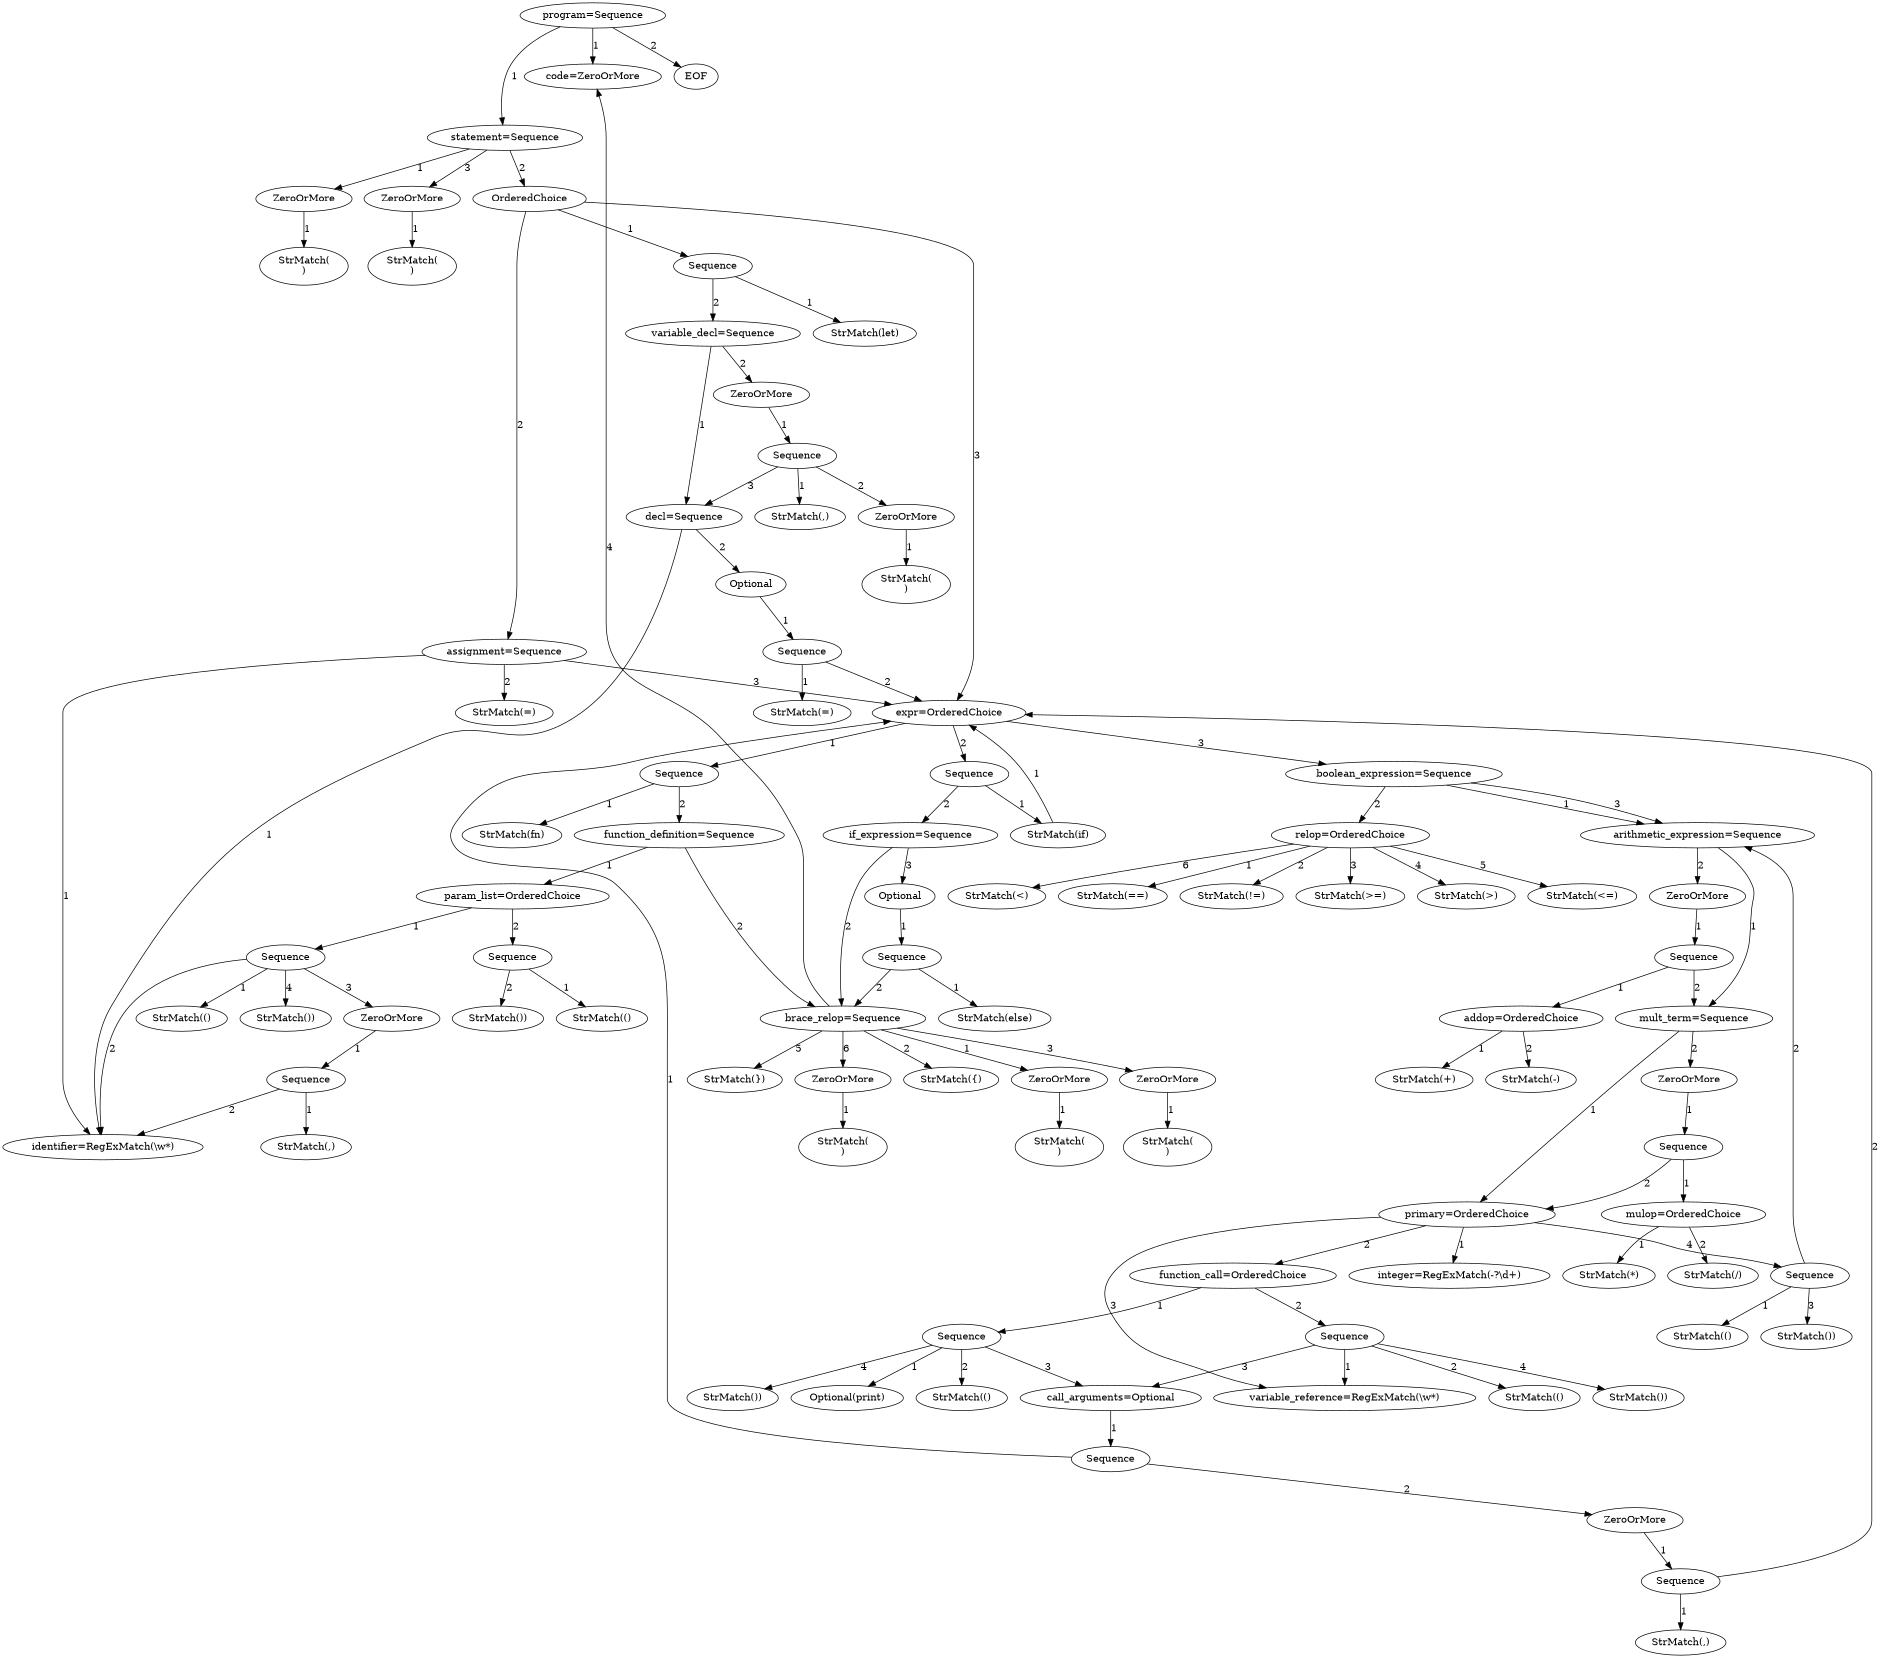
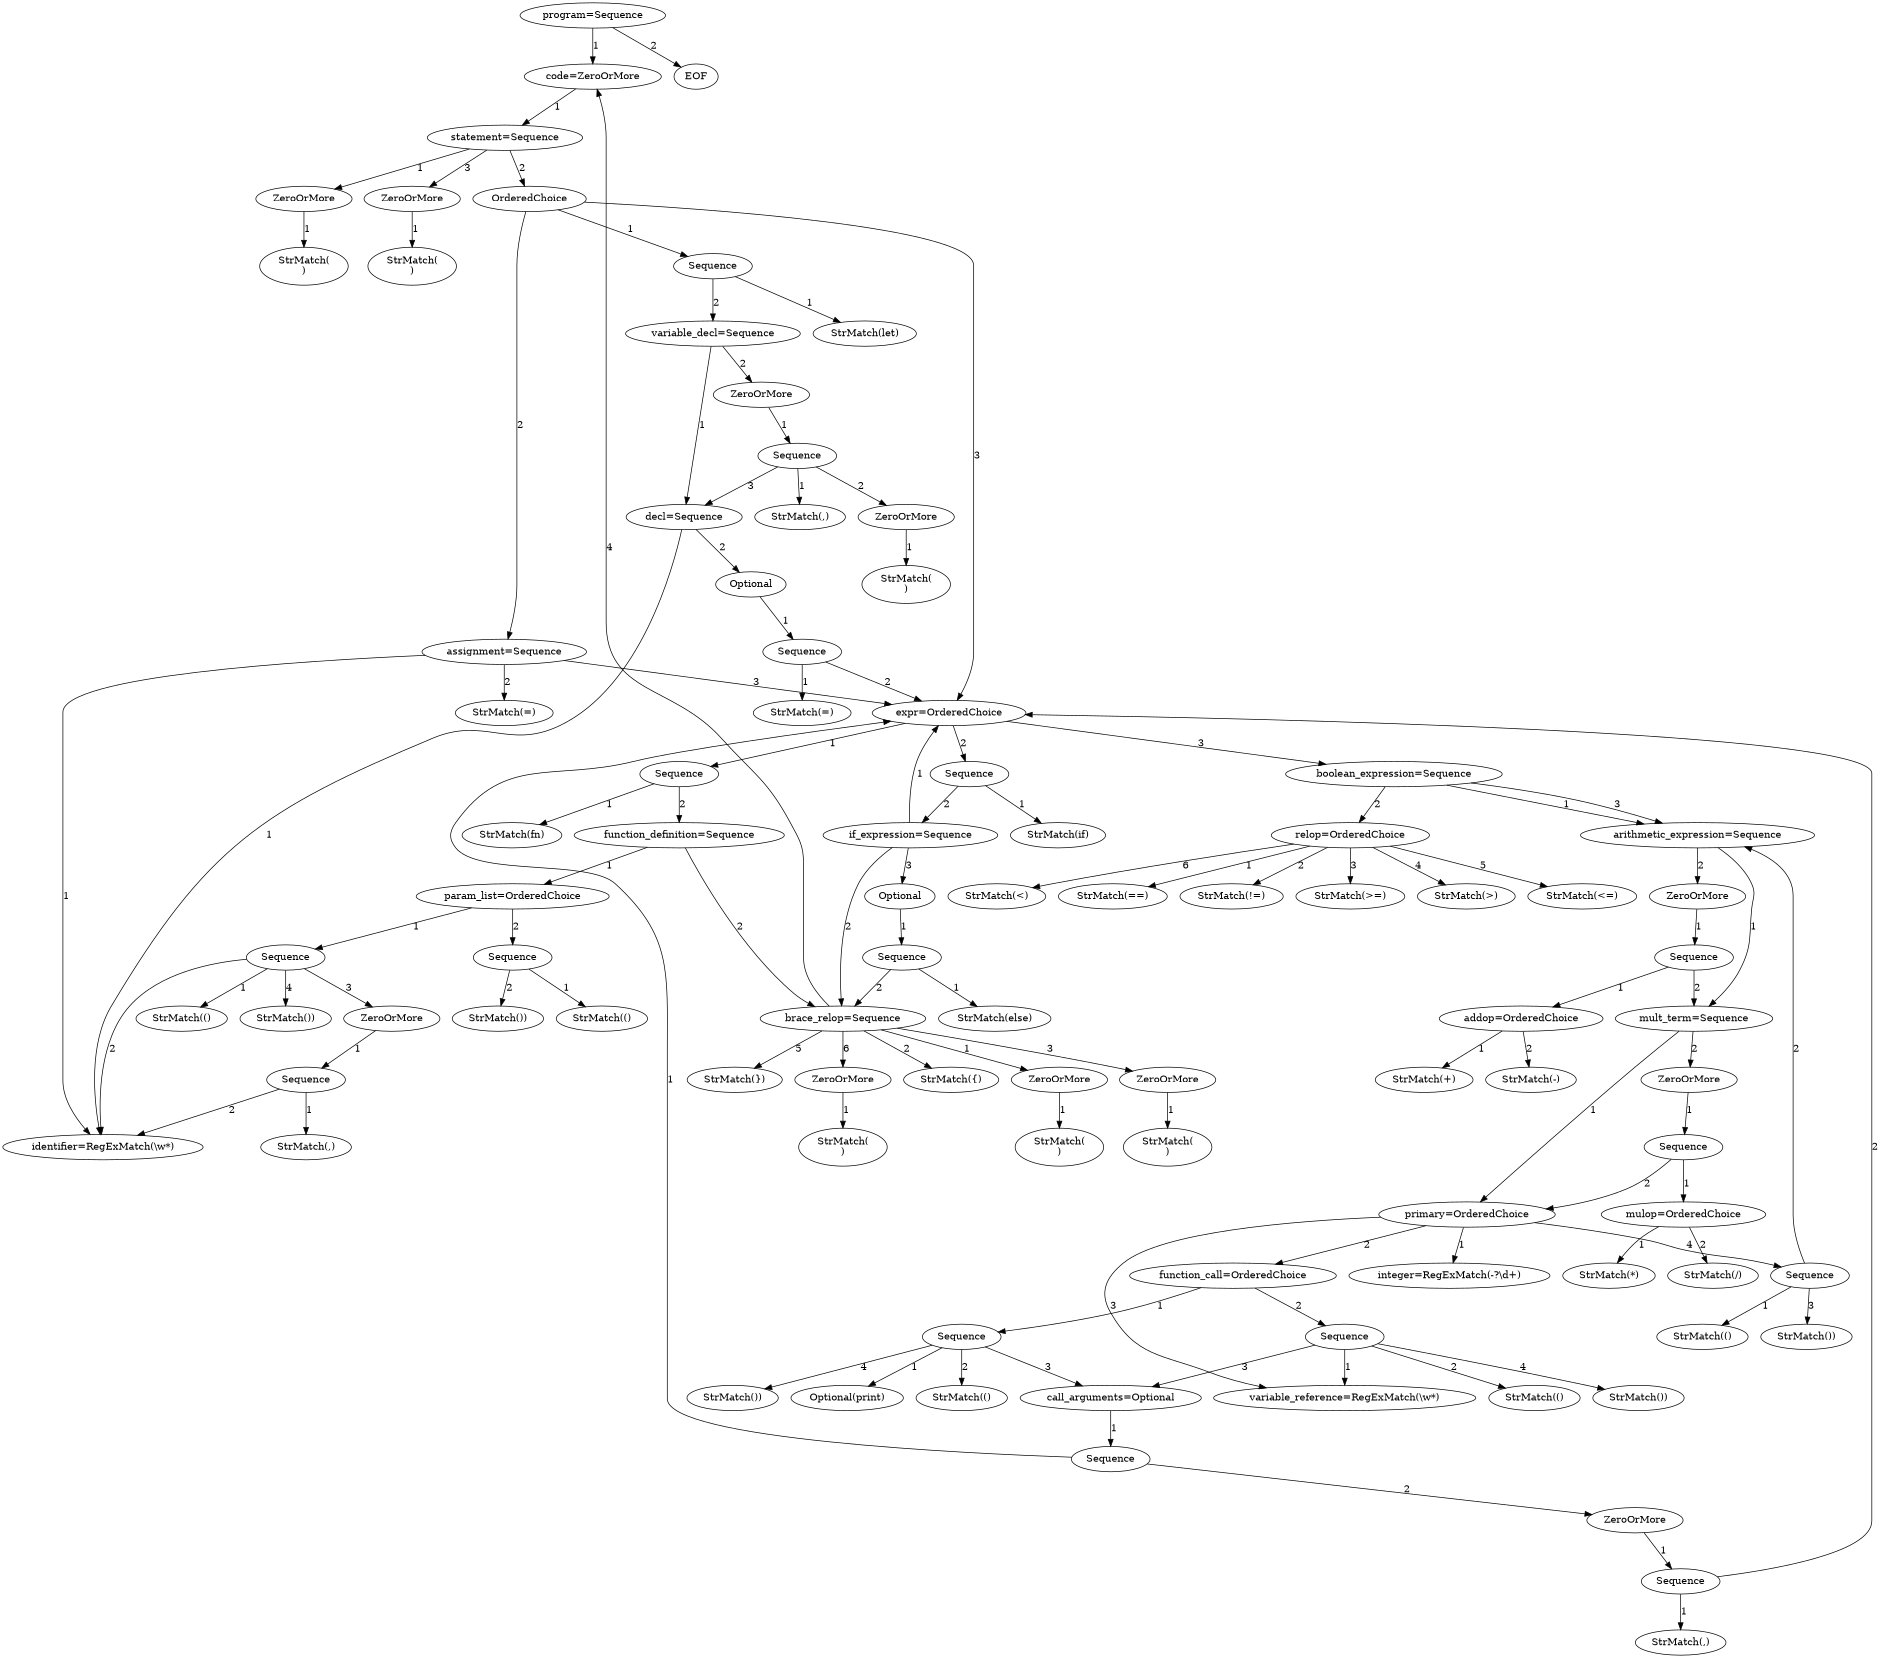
edge "program=Sequence" -> "statement=Sequence": now "code=ZeroOrMore" -> "statement=Sequence"
edge "StrMatch(if)" -> "expr=OrderedChoice": now "if_expression=Sequence" -> "expr=OrderedChoice"
